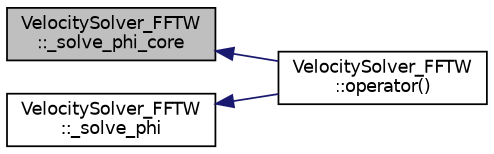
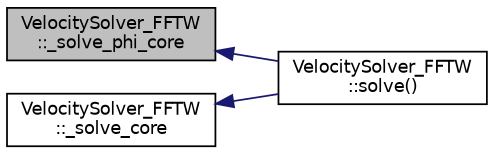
node "VelocitySolver_FFTW ::operator()": label "VelocitySolver_FFTW ::operator()" -> "VelocitySolver_FFTW ::solve()"
node "VelocitySolver_FFTW ::_solve_phi": label "VelocitySolver_FFTW ::_solve_phi" -> "VelocitySolver_FFTW ::_solve_core"
